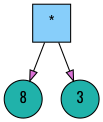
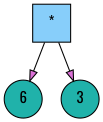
node "8": label "8" -> "6"
